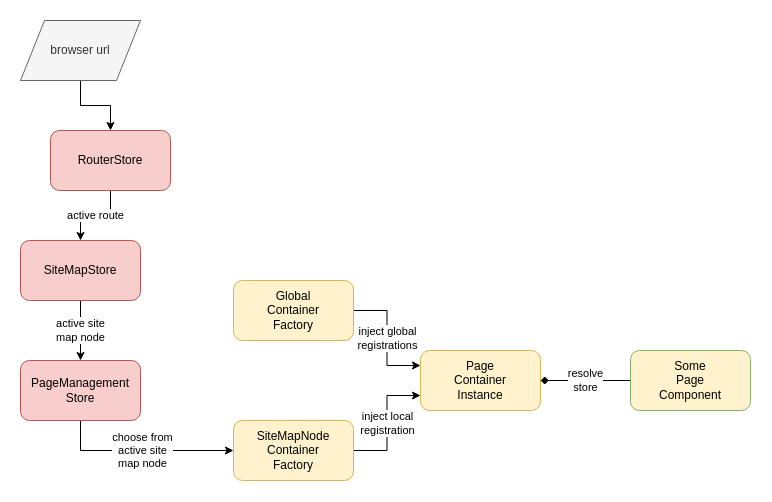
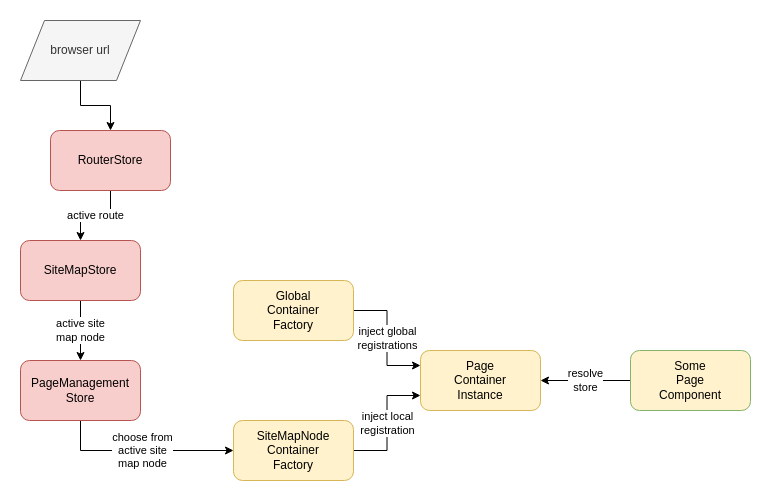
edge "Some Page Component" -> "Page Container Instance": arrowhead diamond -> classic
